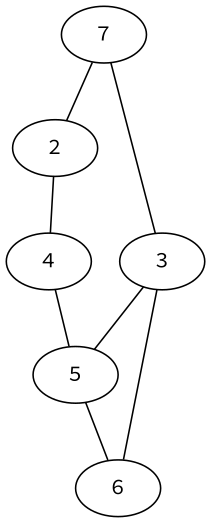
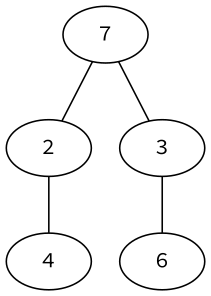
node "5": removed
